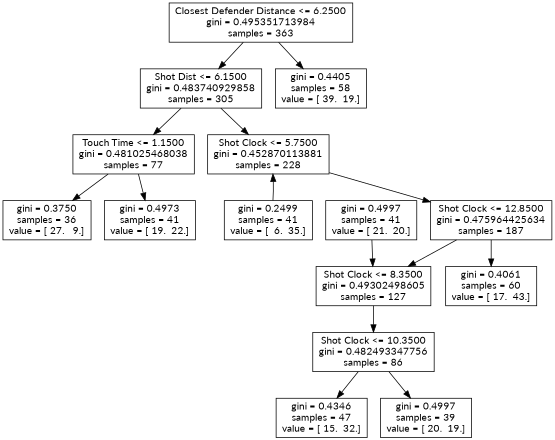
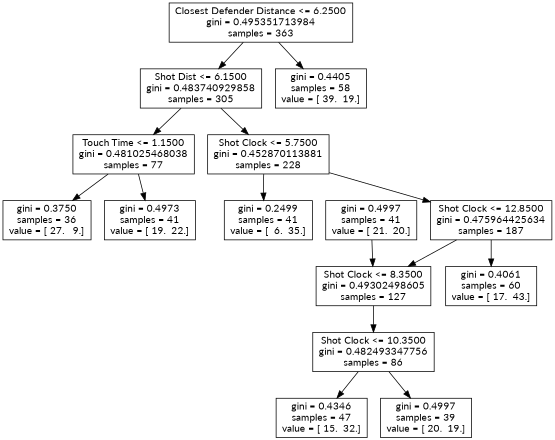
edge "gini = 0.2499 samples = 41 value = [  6.  35.]" -> "Shot Clock <= 5.7500 gini = 0.452870113881 samples = 228": reversed
